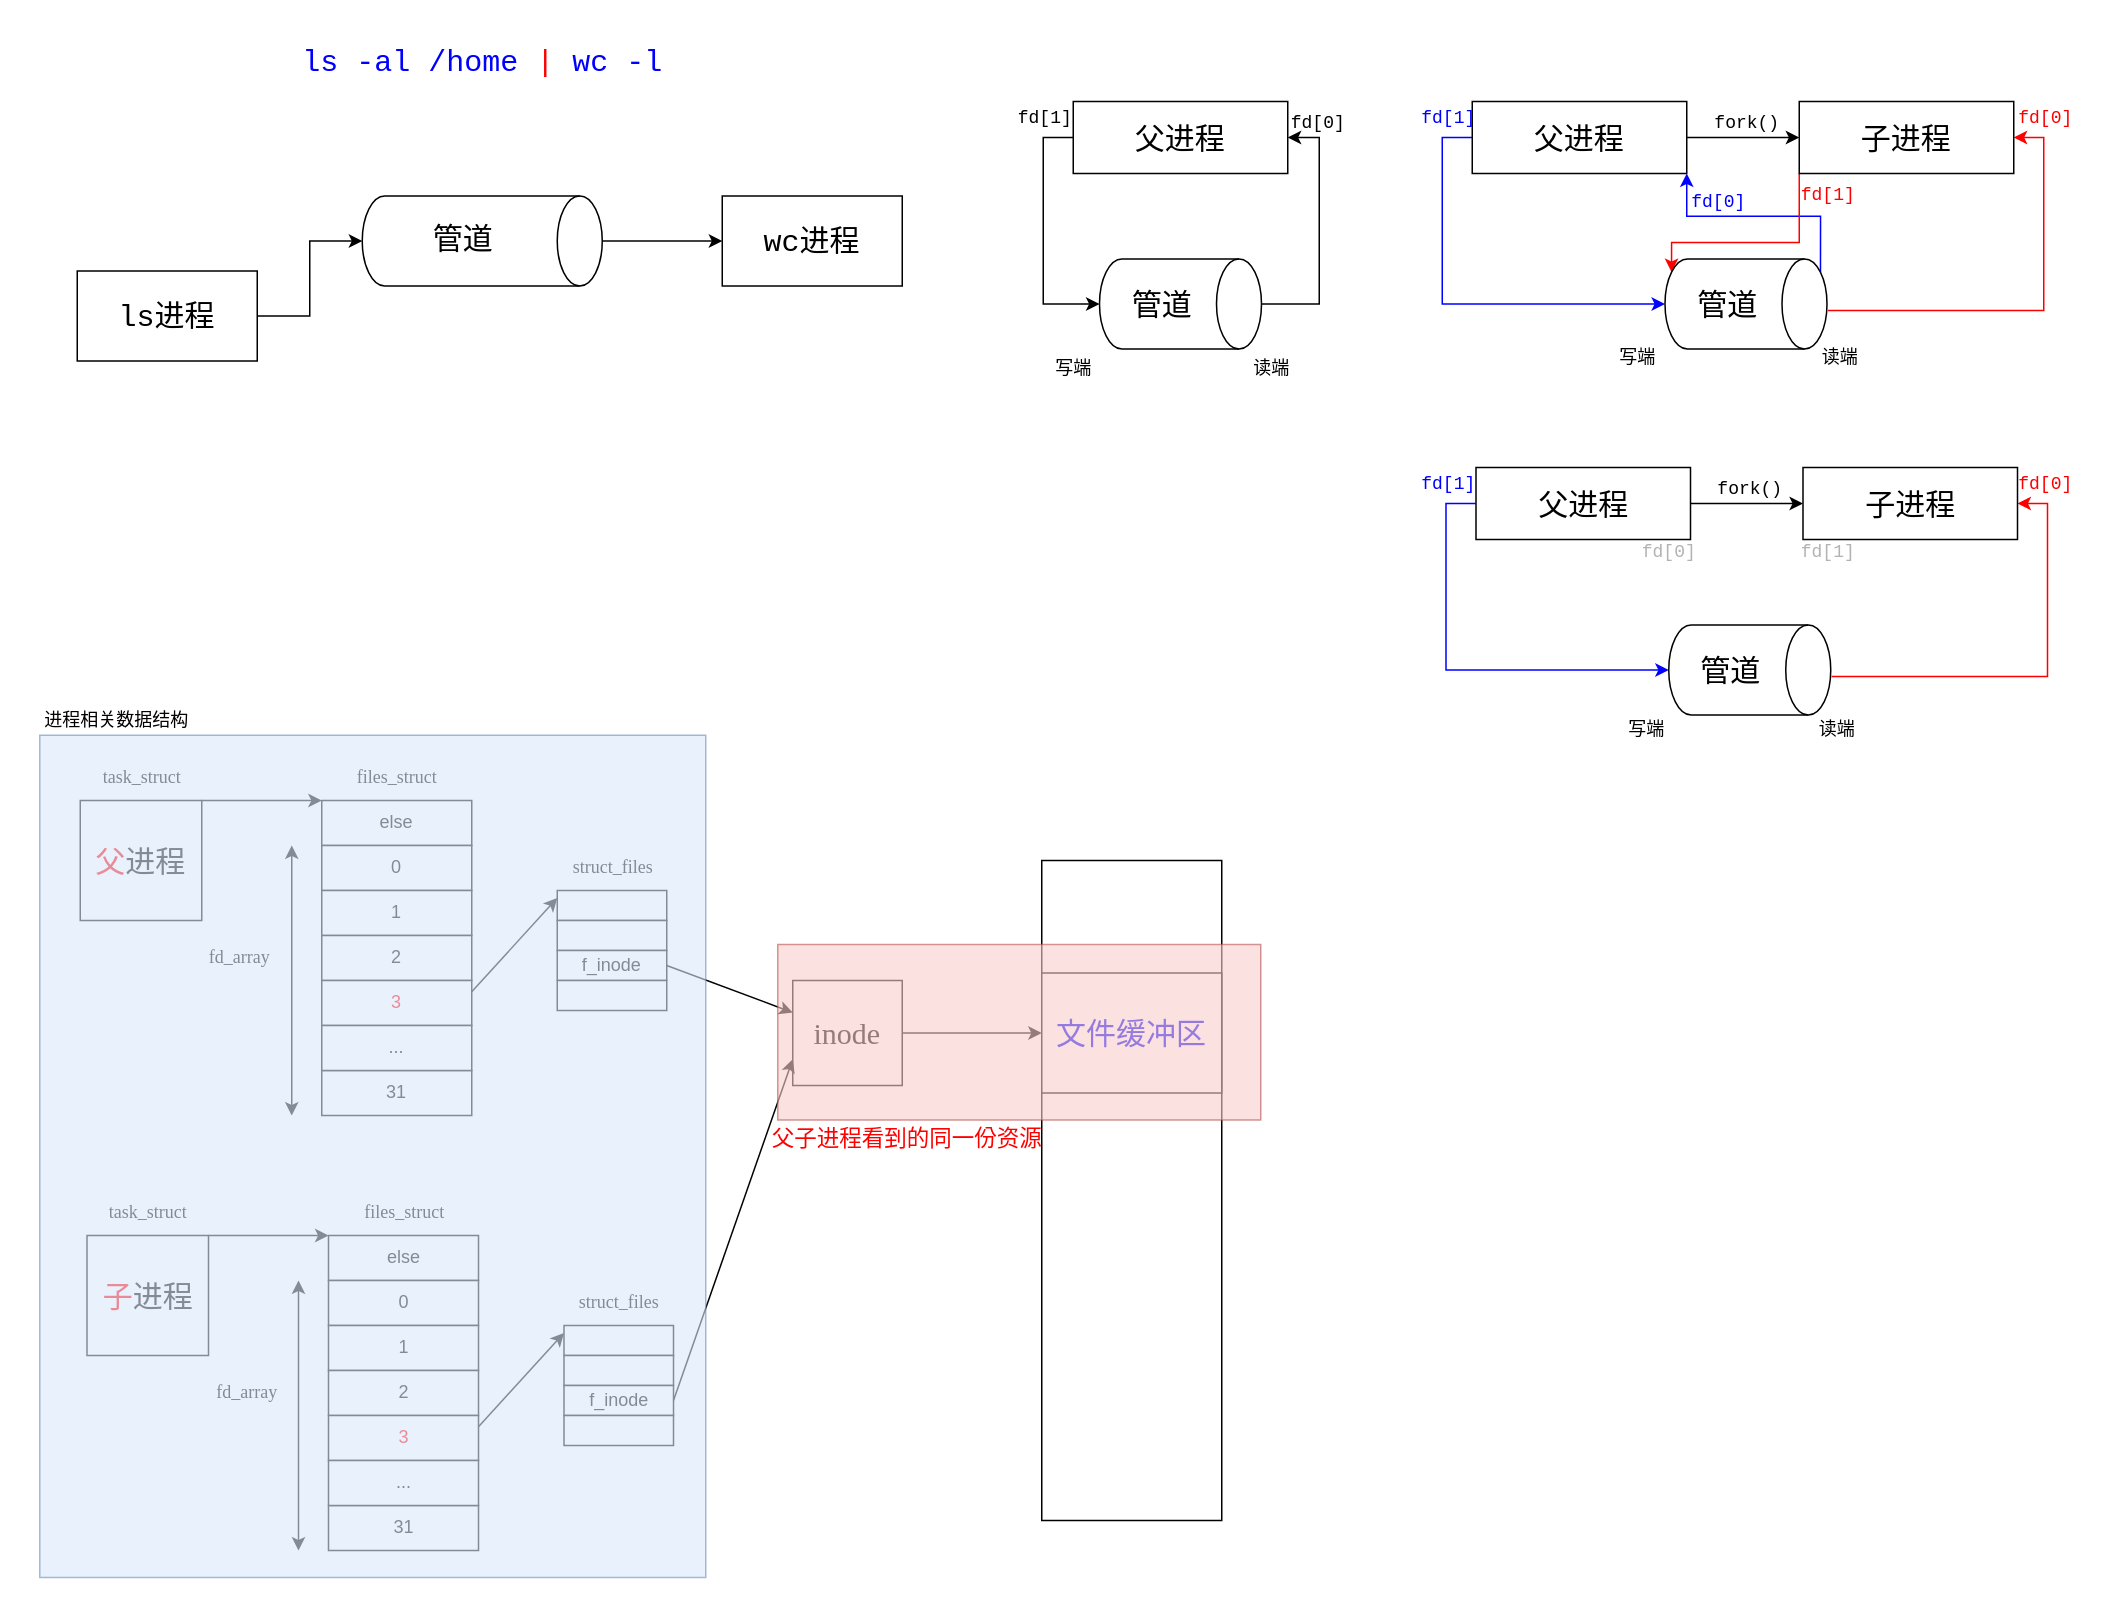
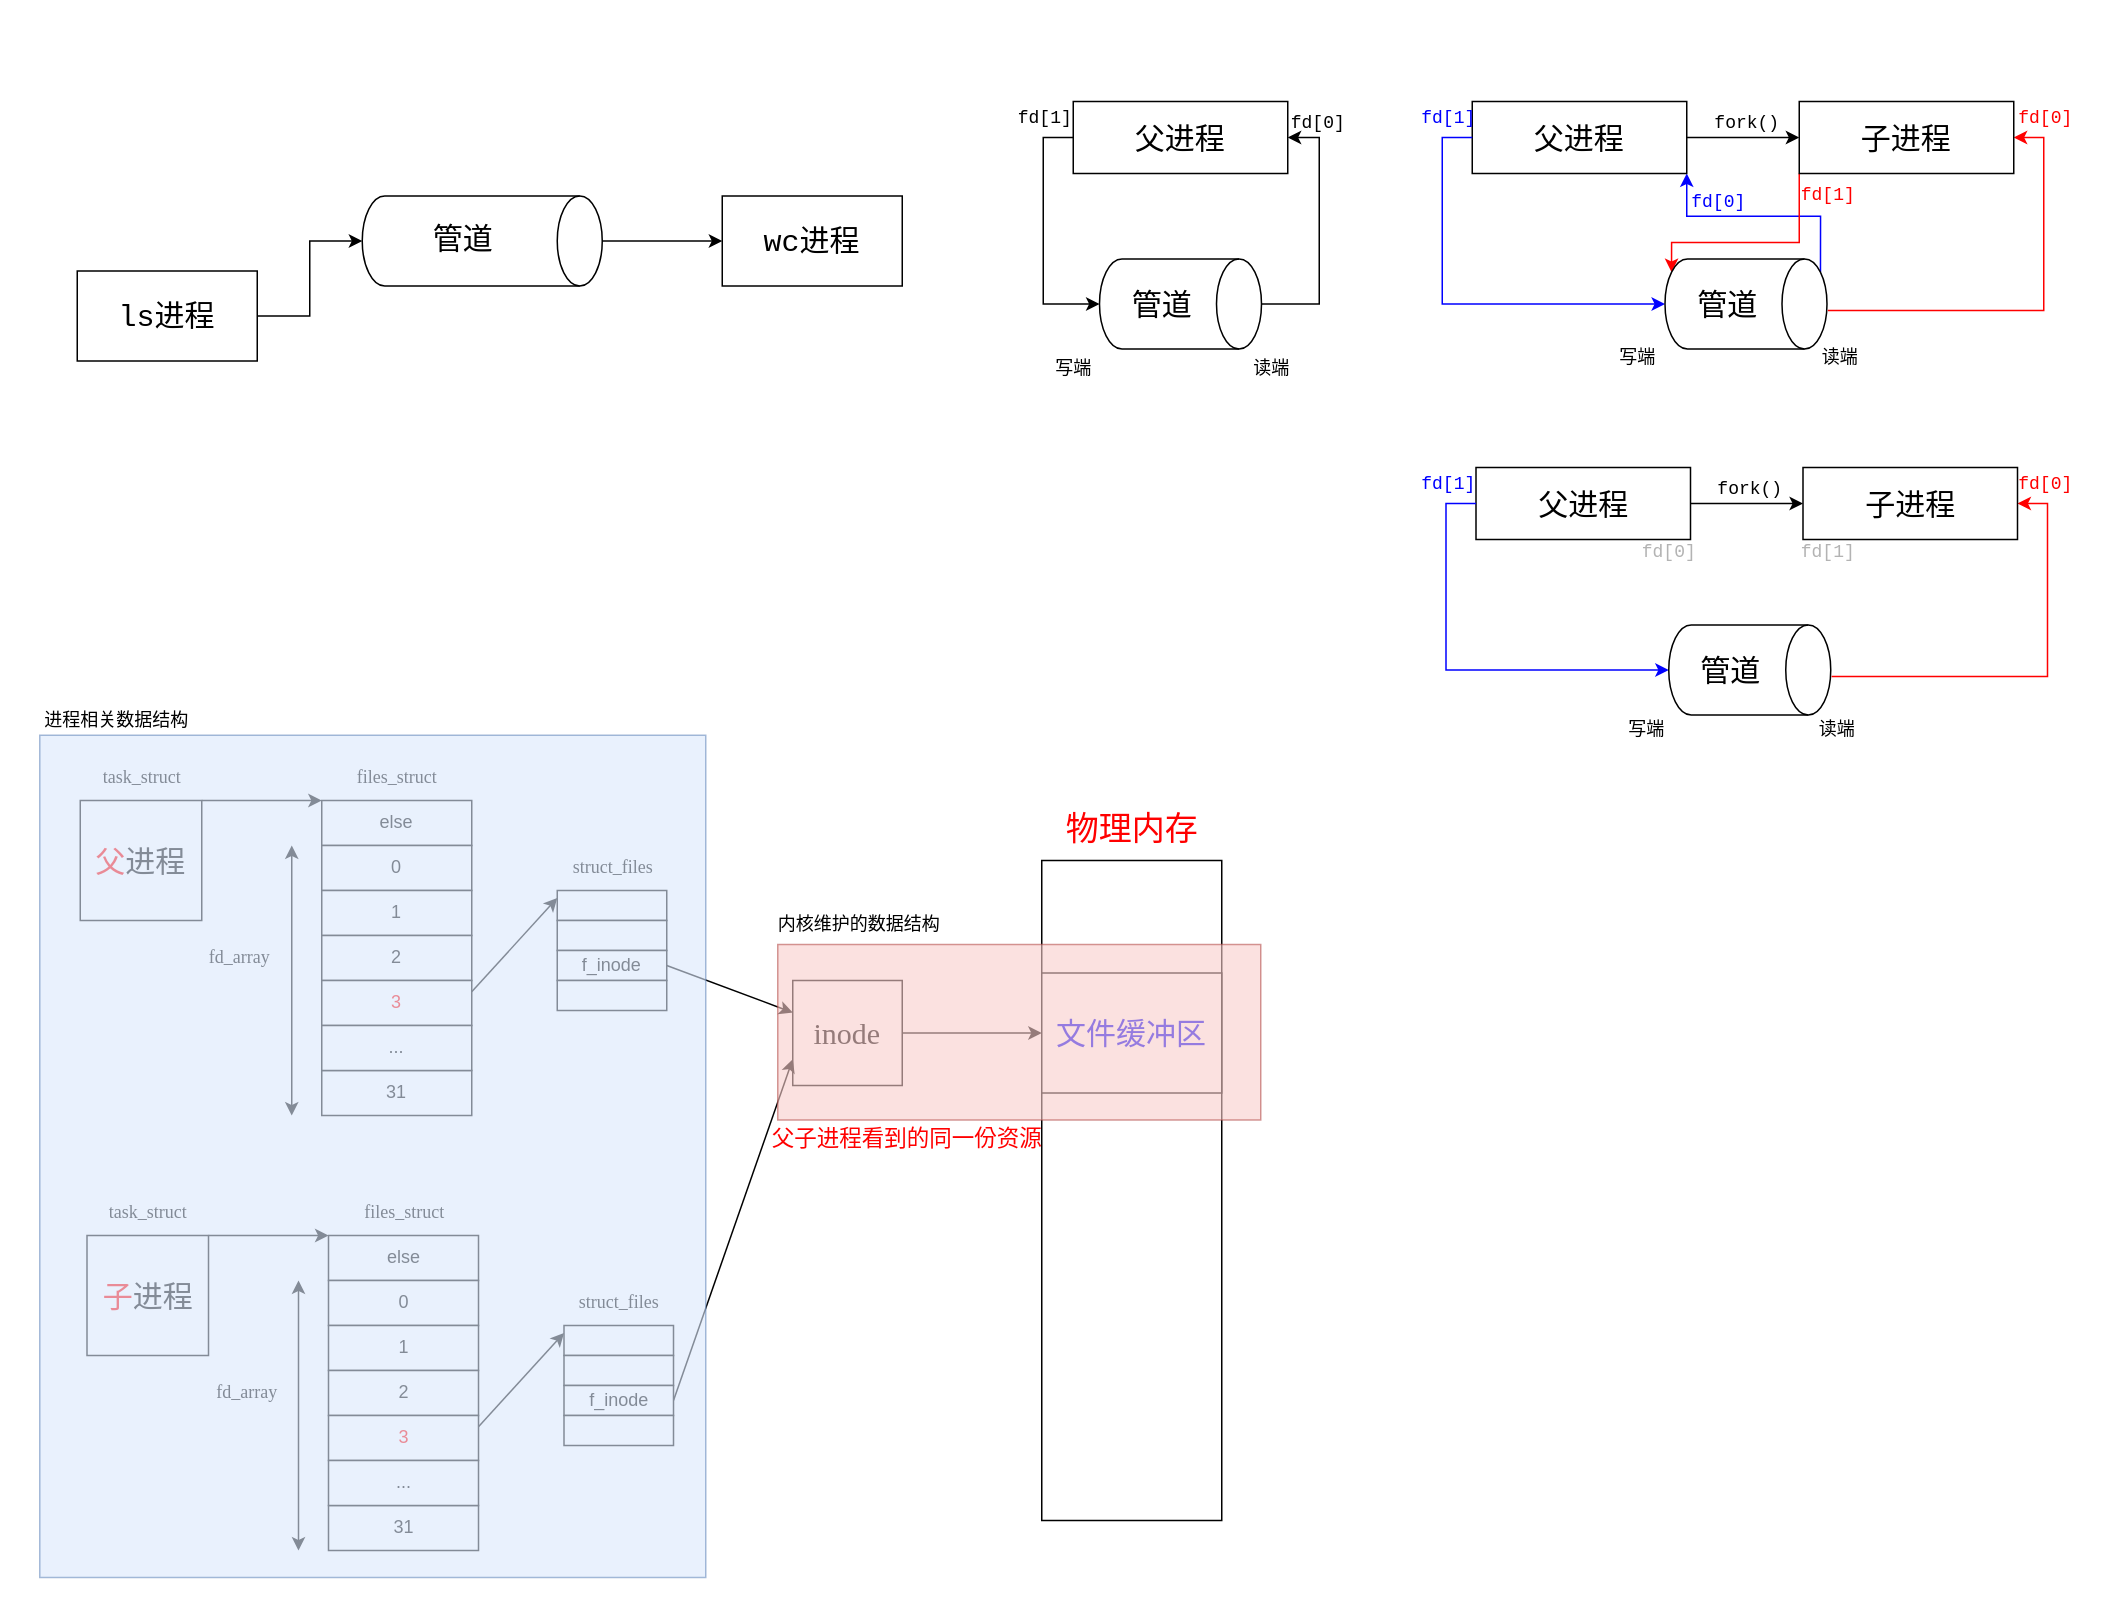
node "ls -al /home | wc -l": removed
node "物理内存": added
node "内核维护的数据结构": added
